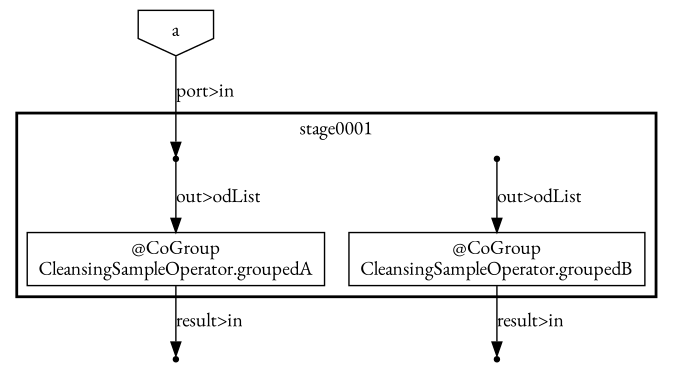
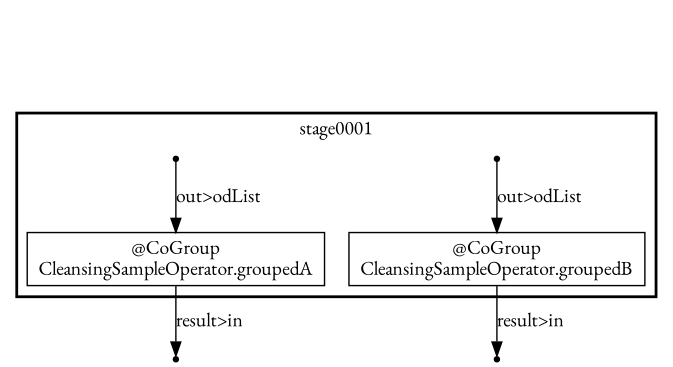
node "a": removed
